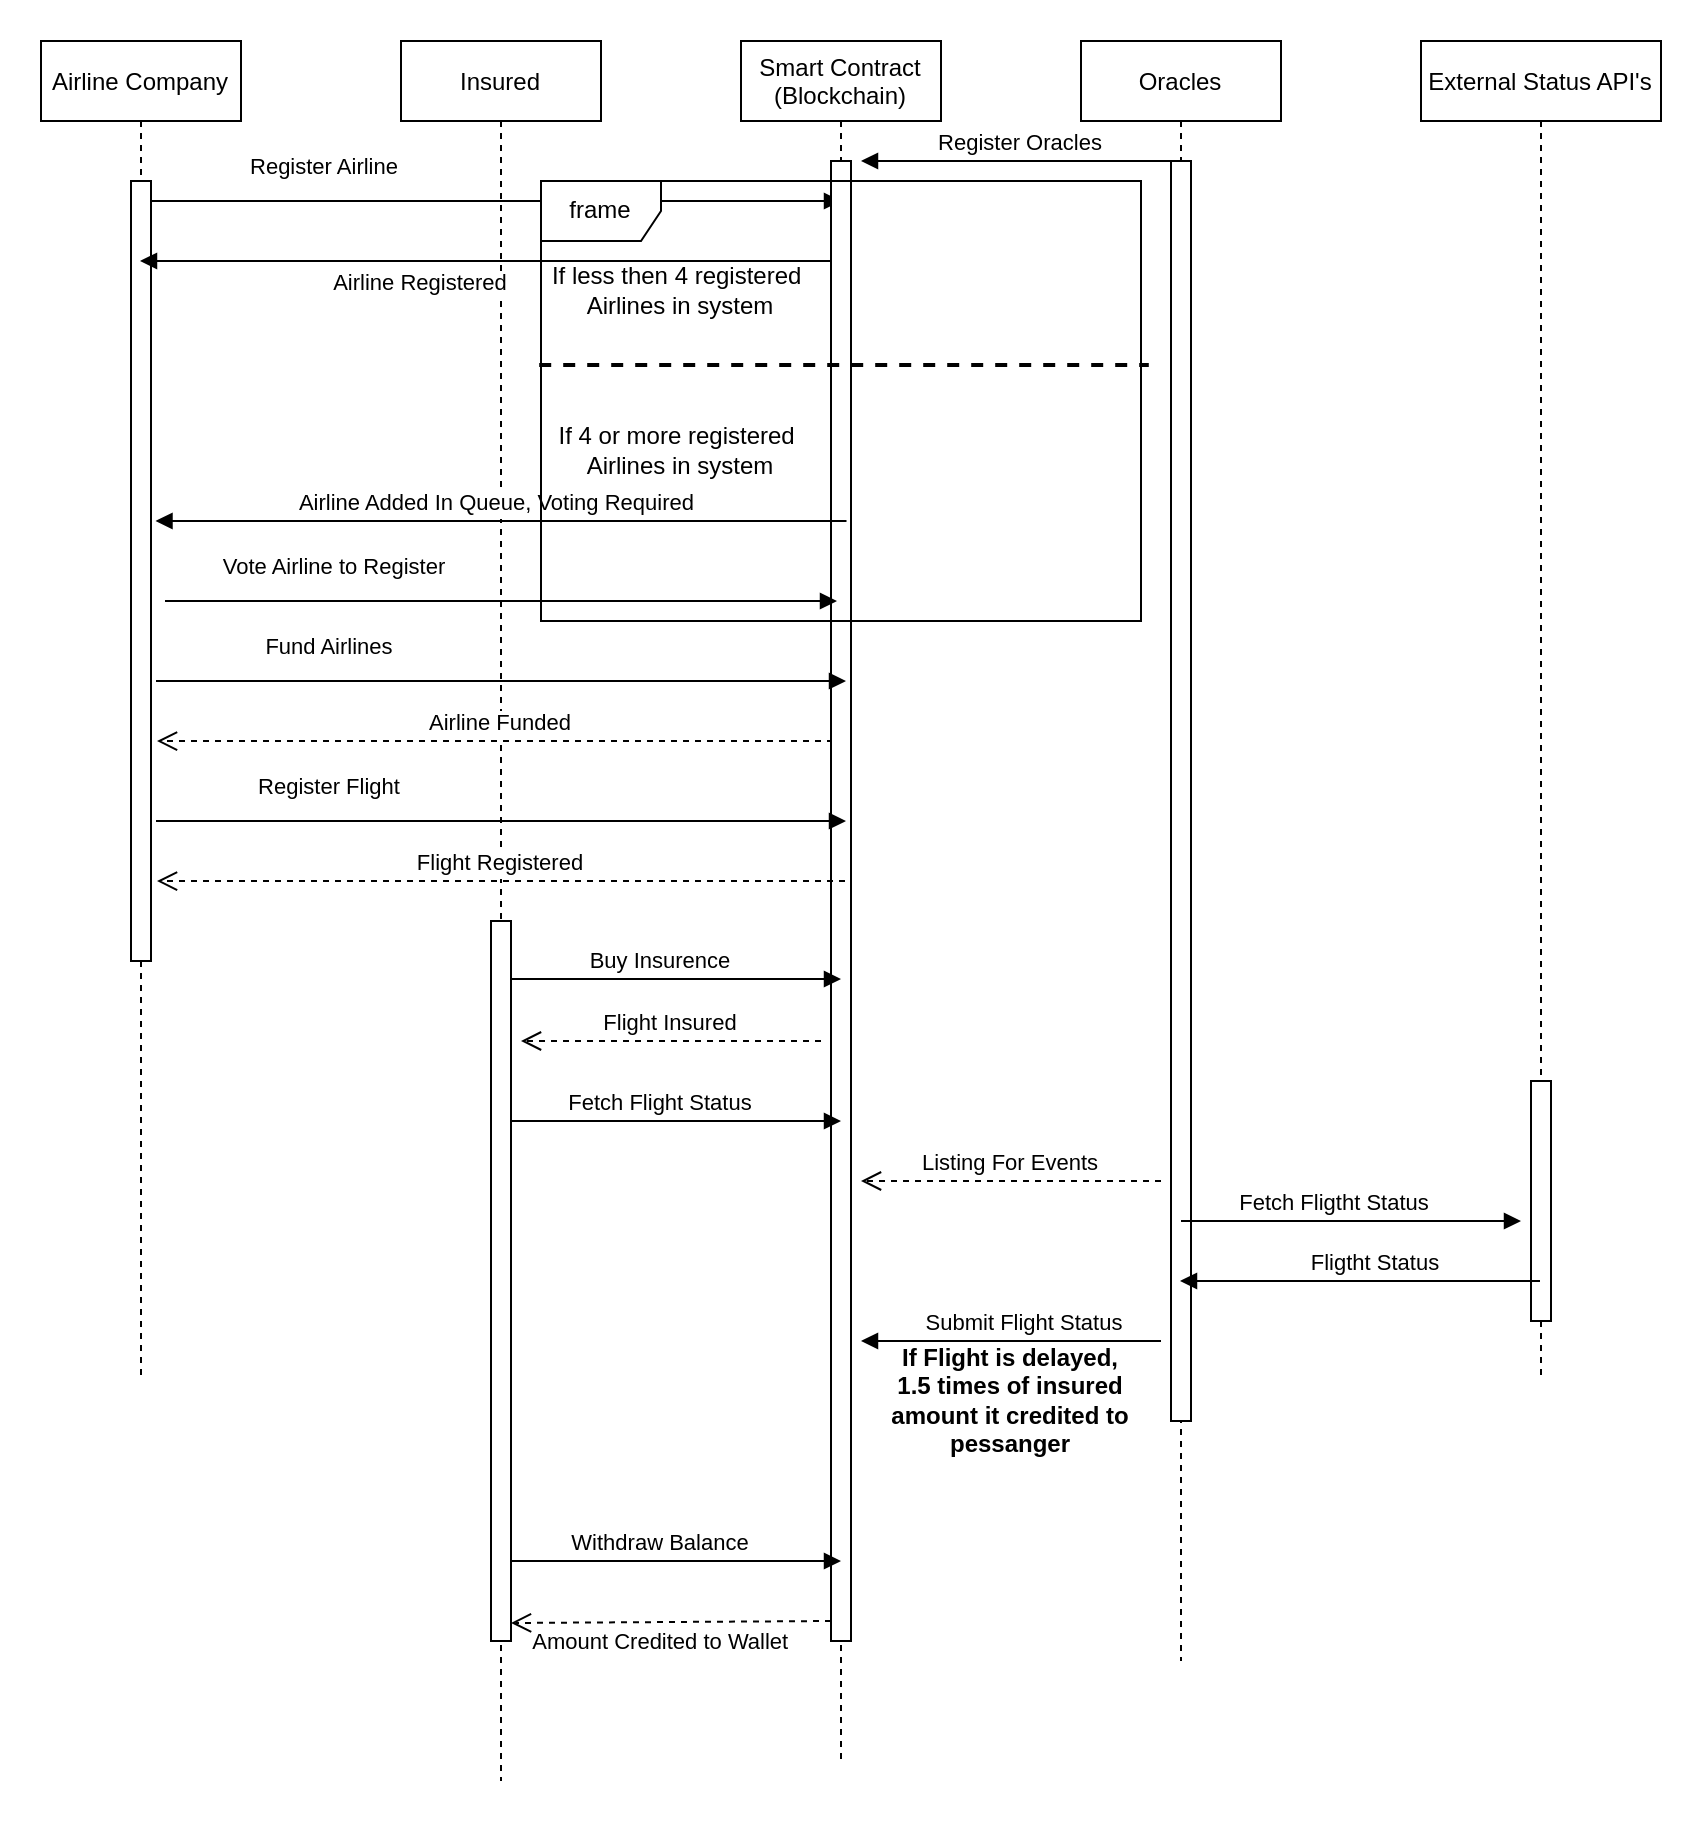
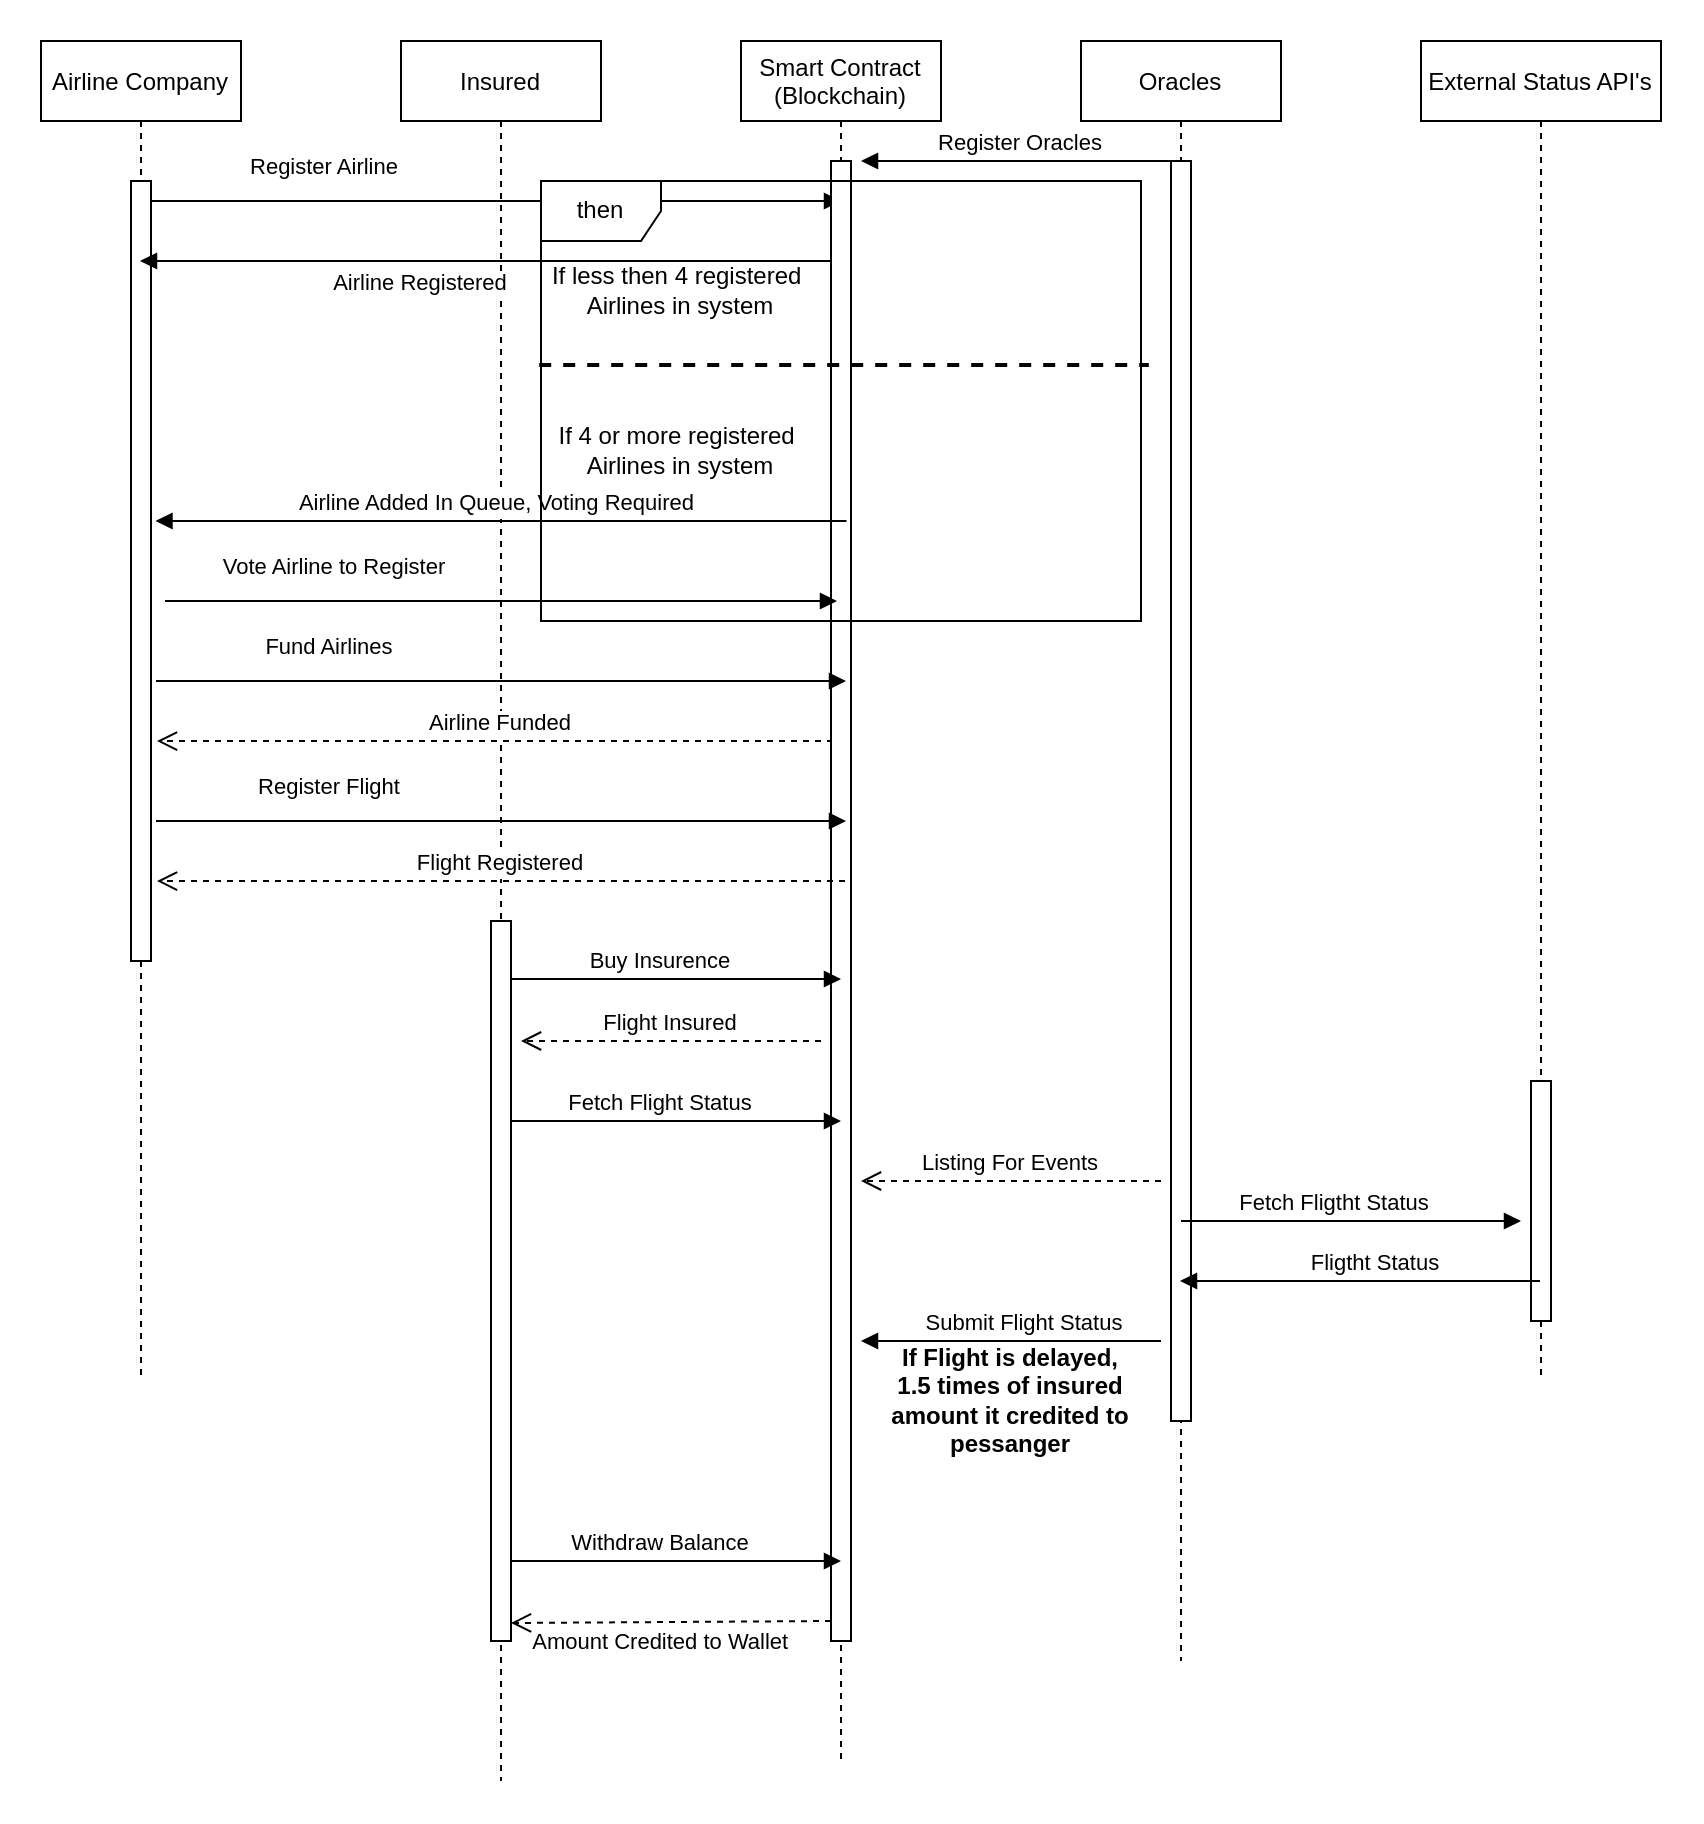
node "frame": label "frame" -> "then"
